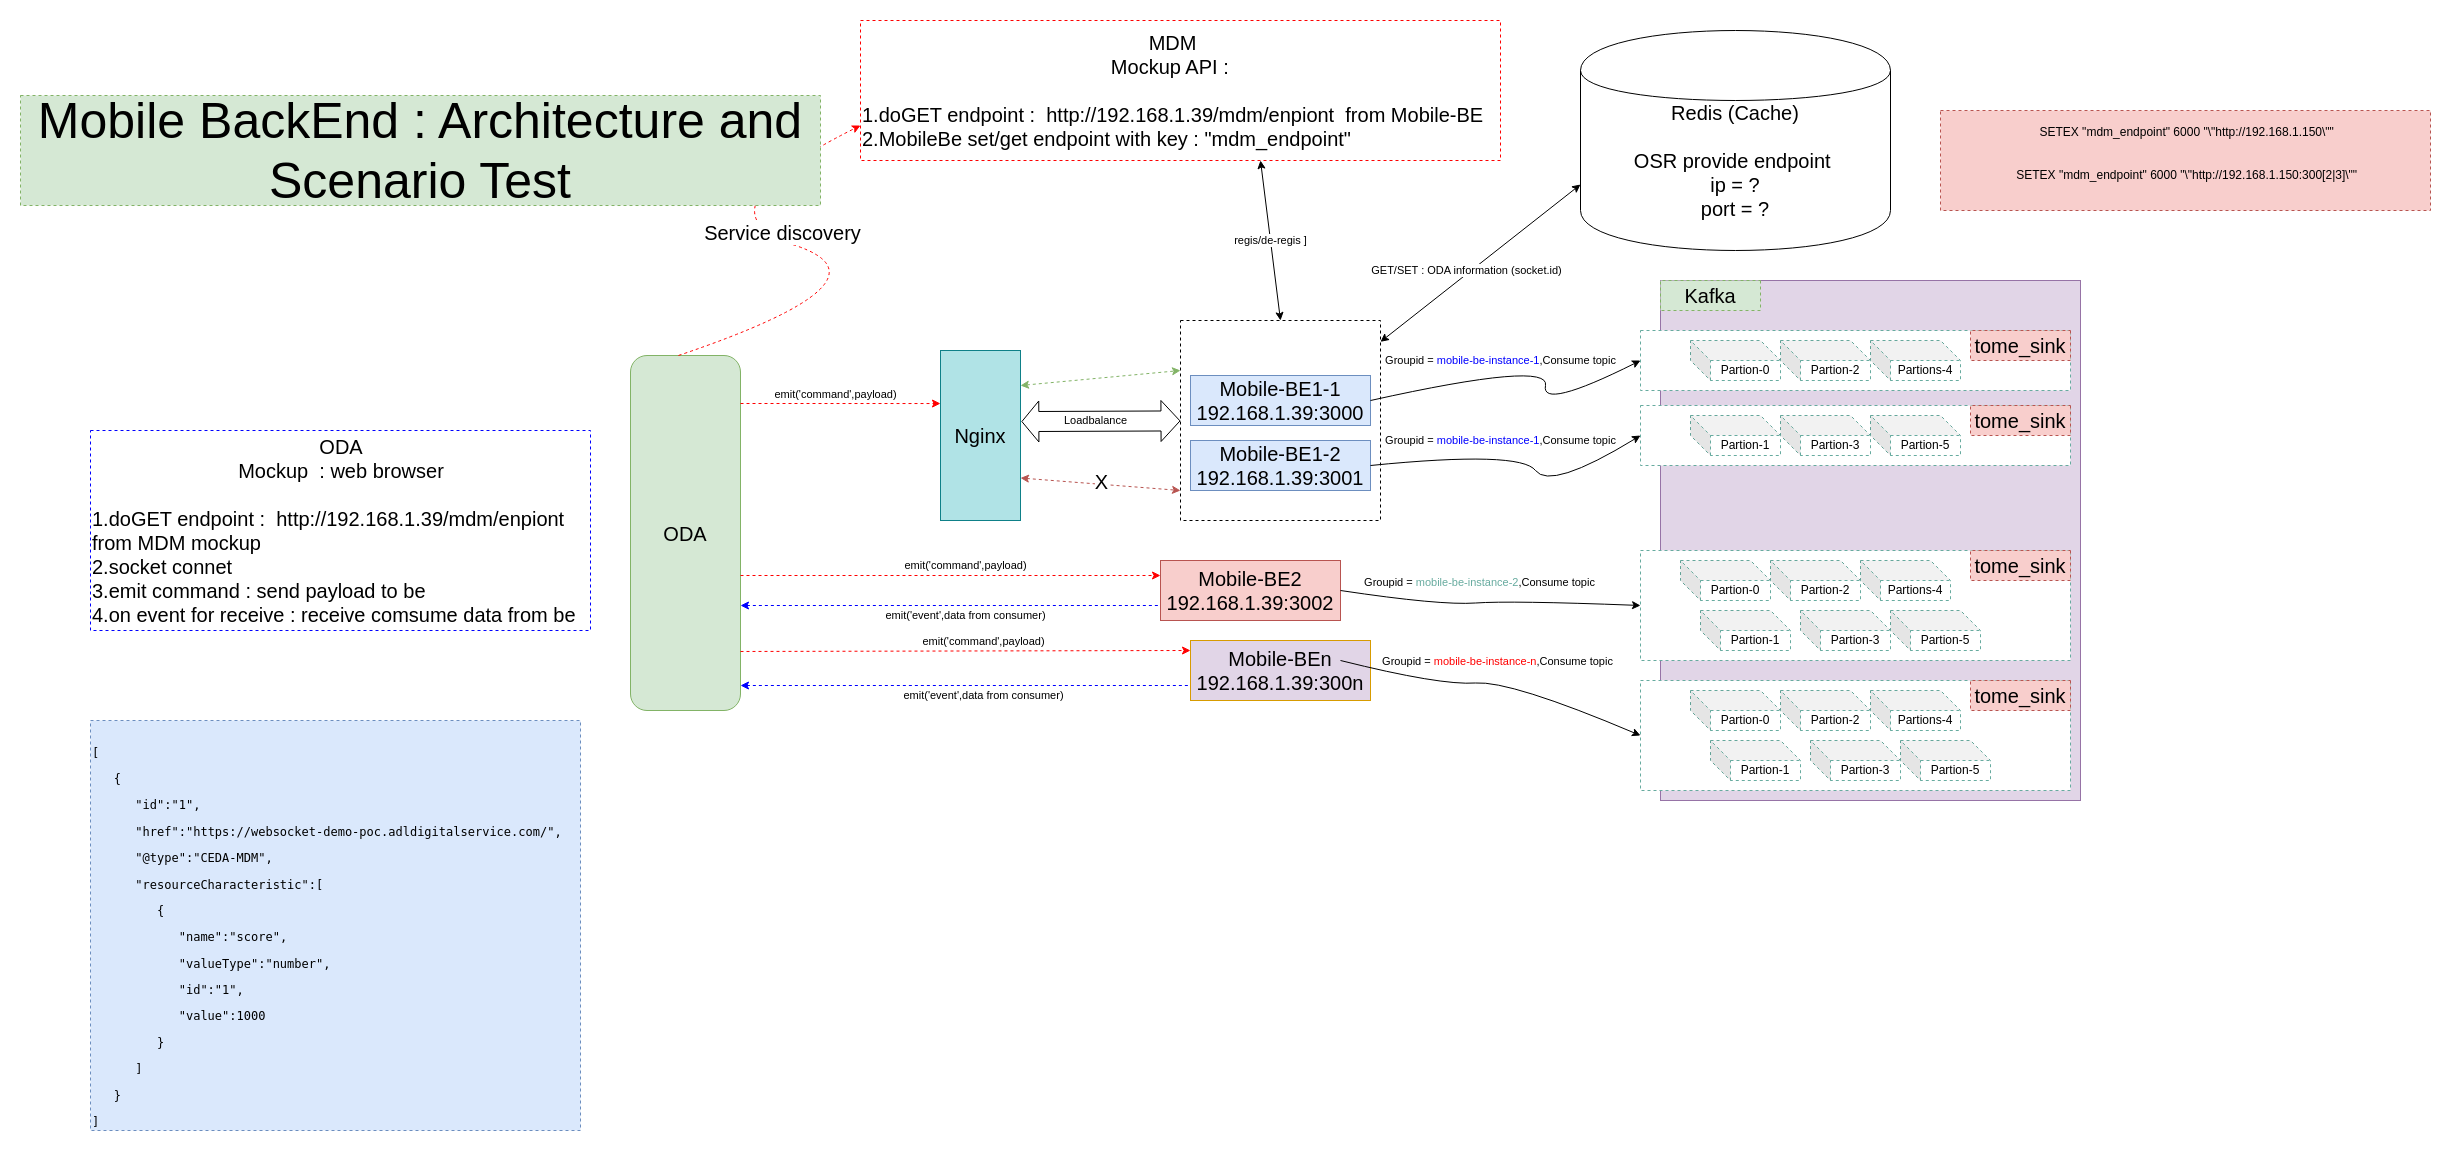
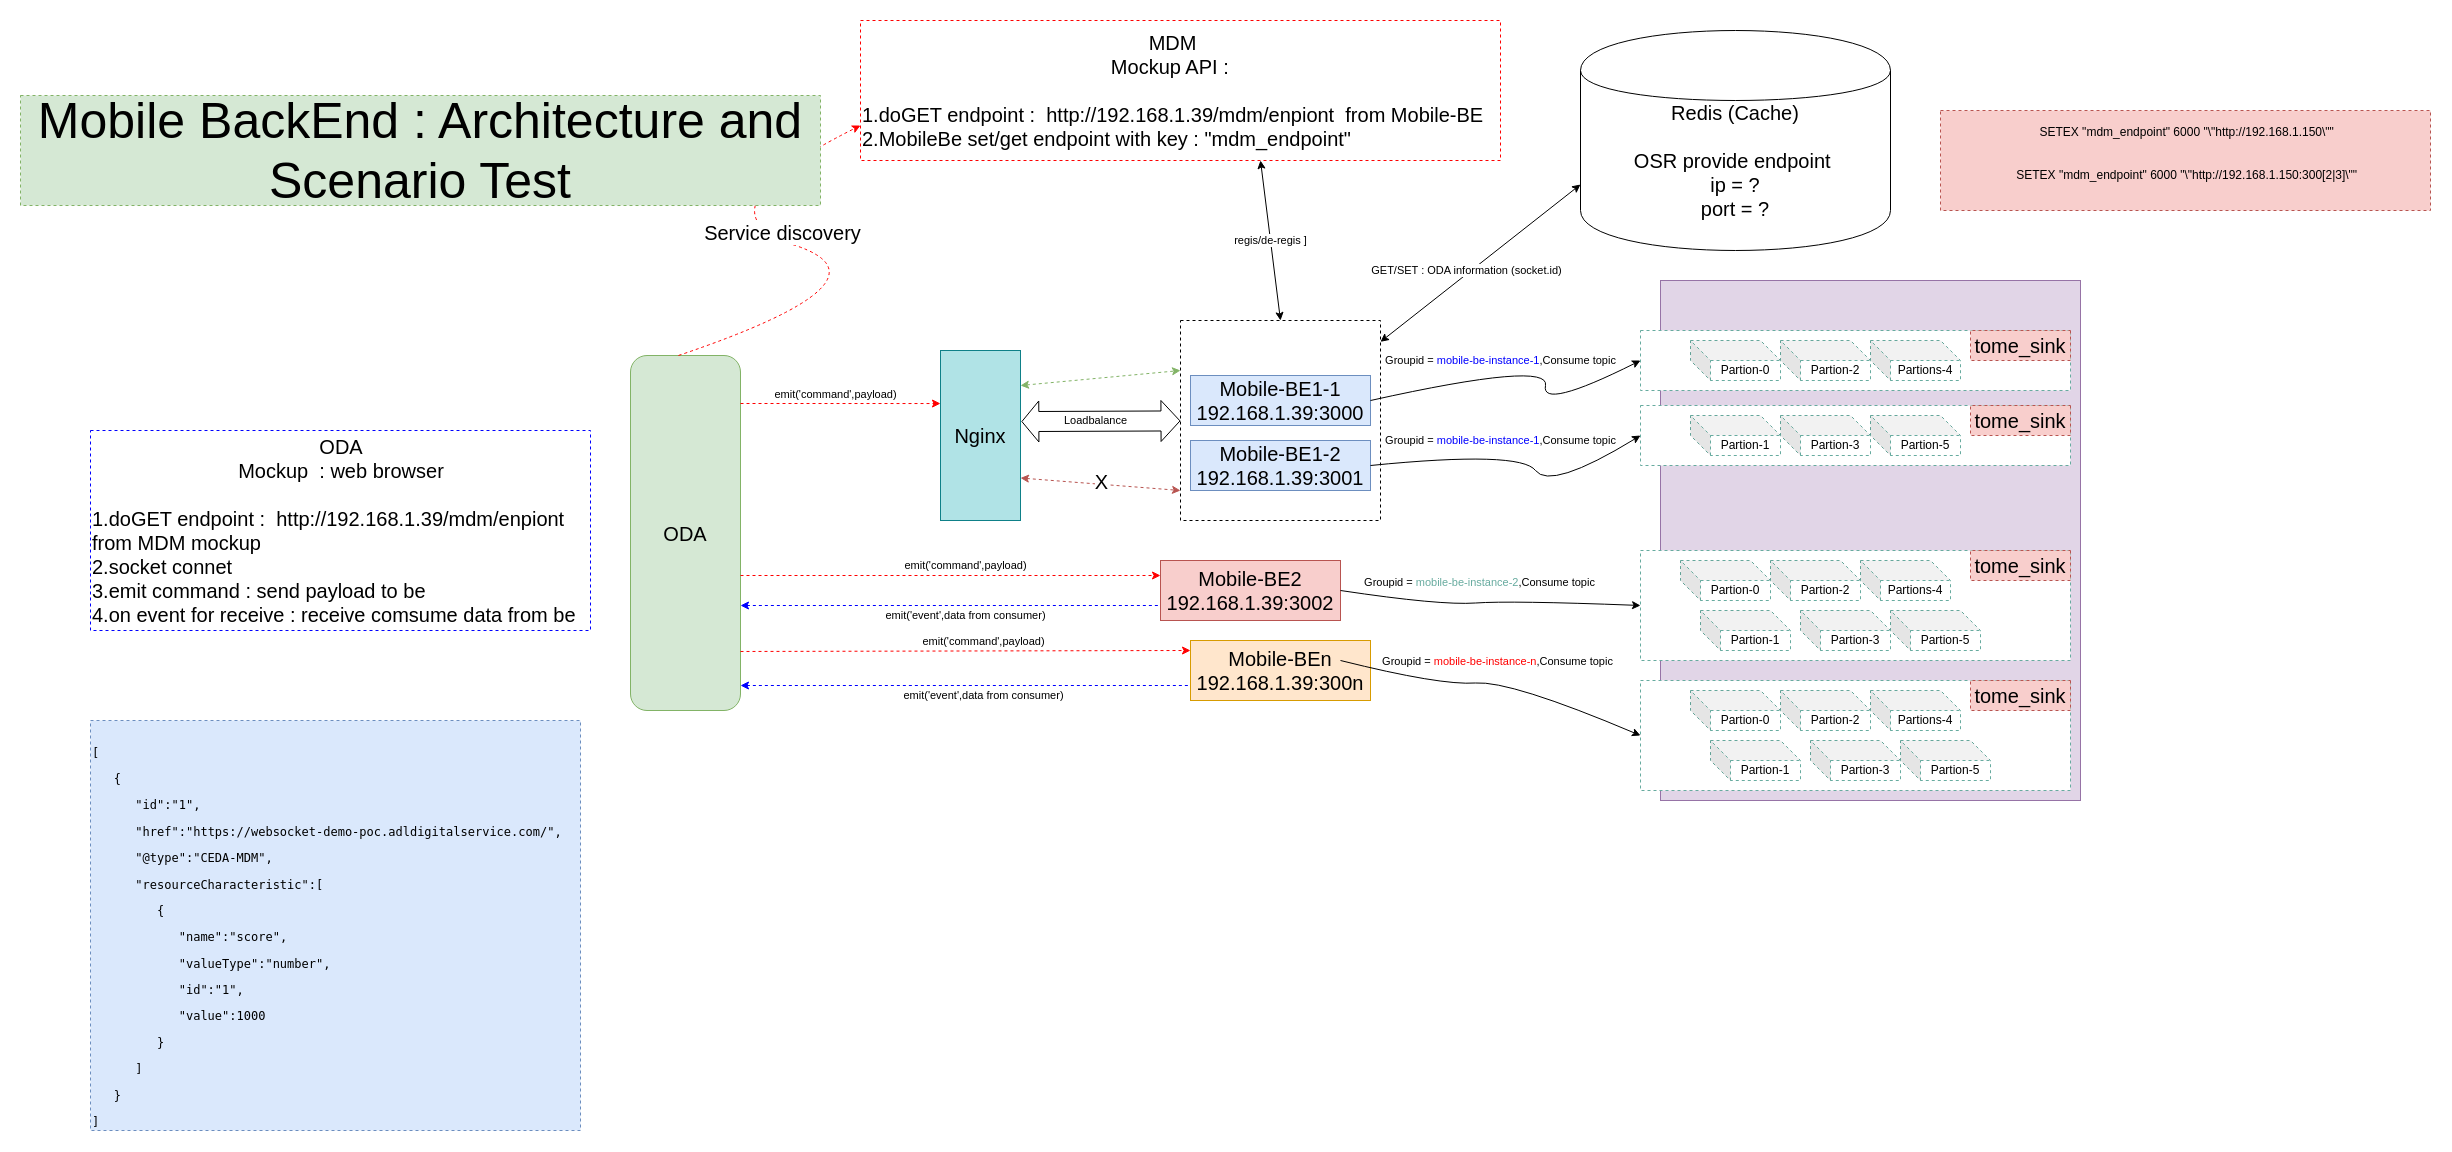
node "Kafka": removed
node "Mobile-BEn 192.168.1.39:300n": fillcolor #e1d5e7 -> #ffe6cc
